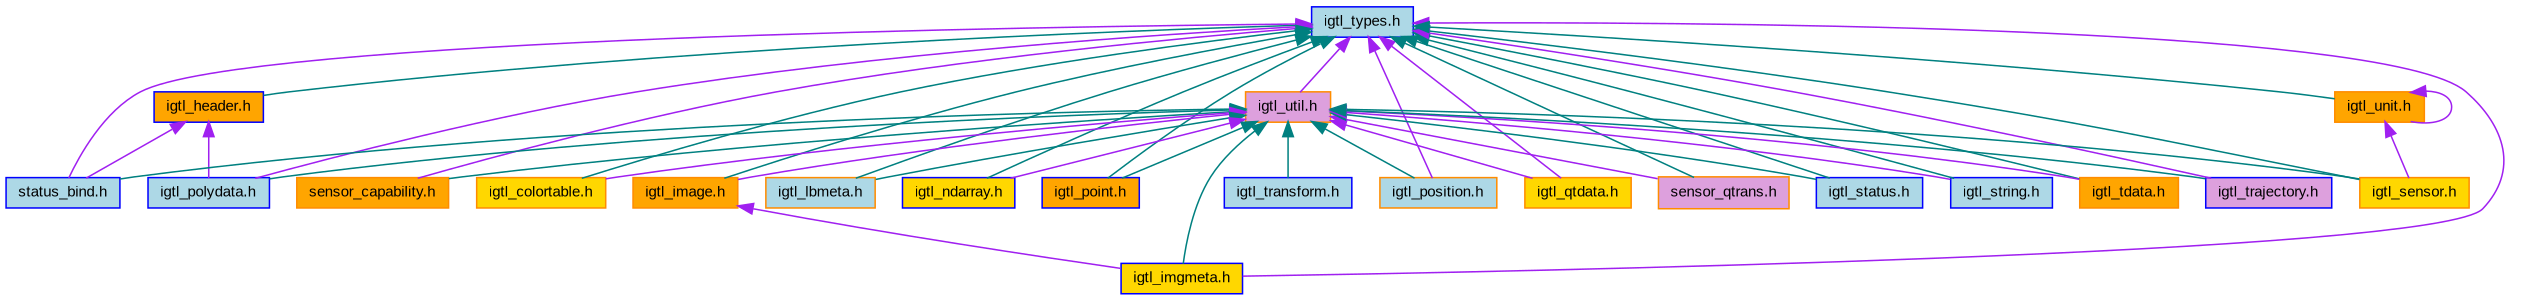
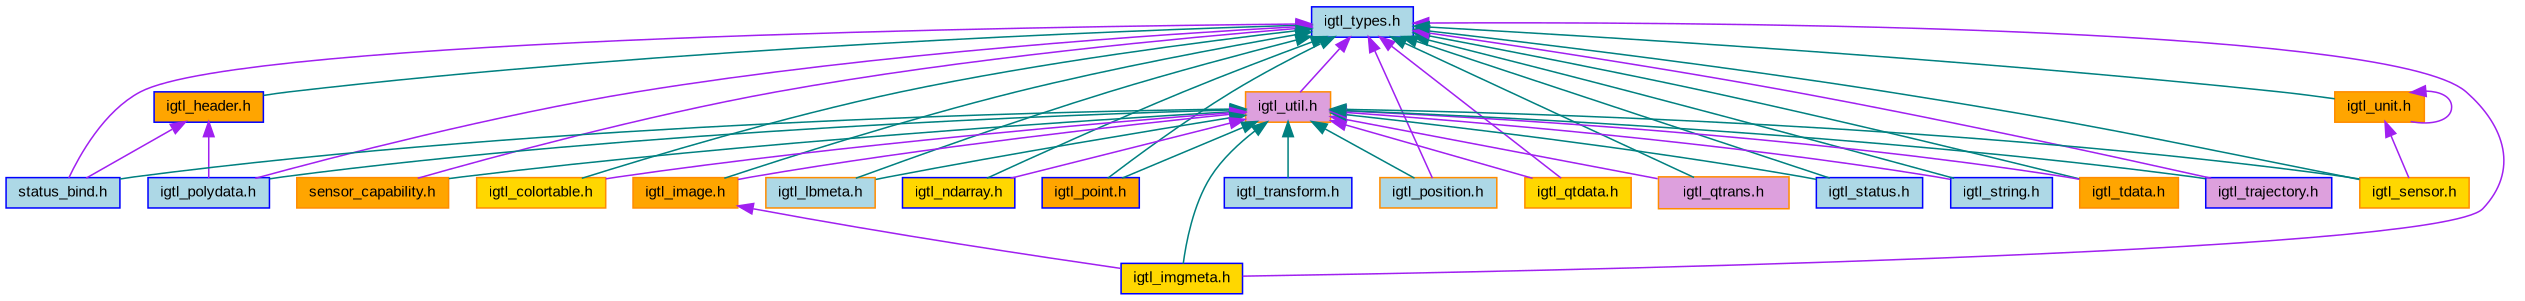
node "sensor_qtrans.h": label "sensor_qtrans.h" -> "igtl_qtrans.h"
